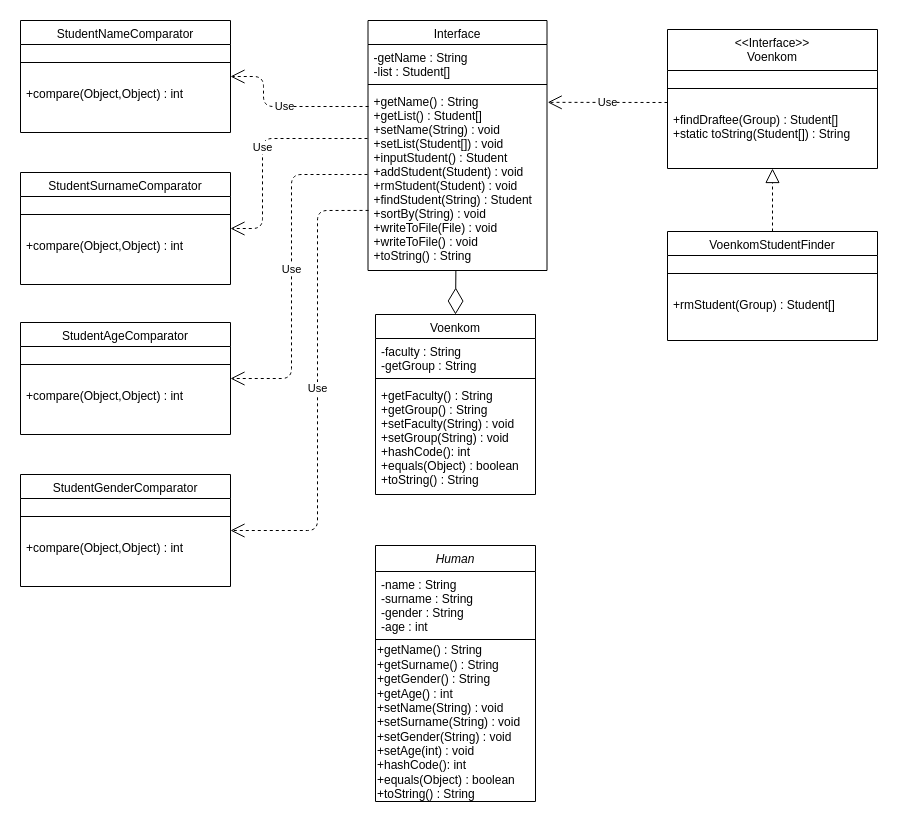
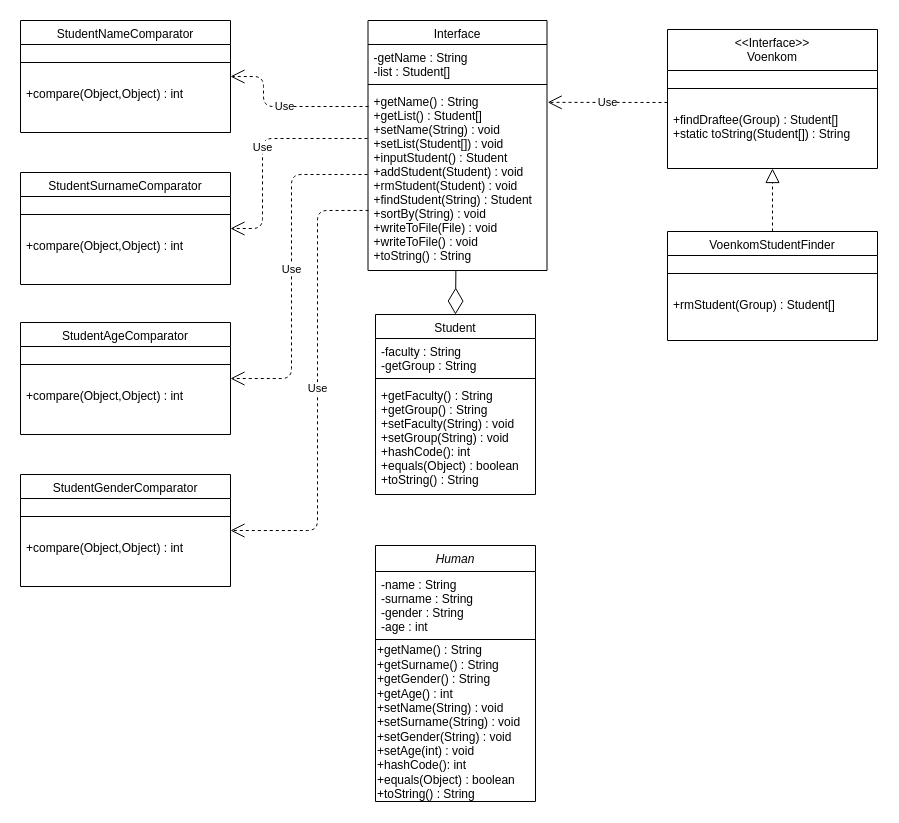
node "Voenkom": label "Voenkom" -> "Student"
